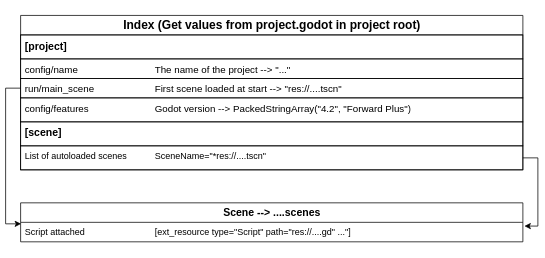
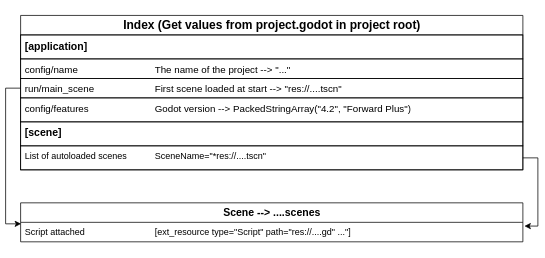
node "[project]": label "[project]" -> "[application]"
